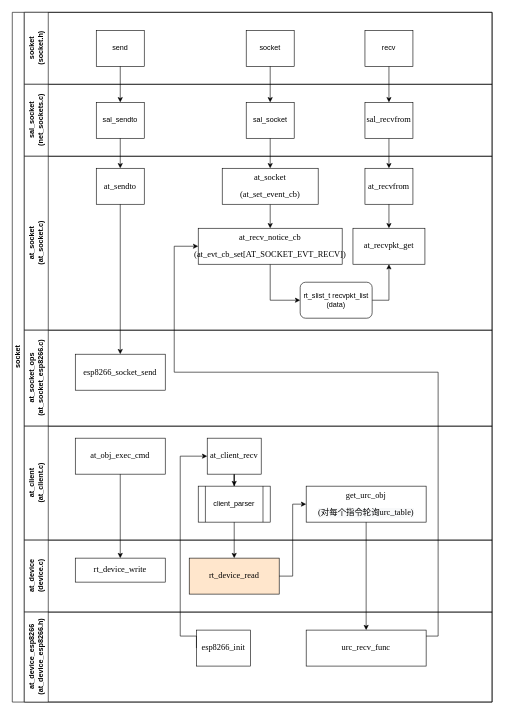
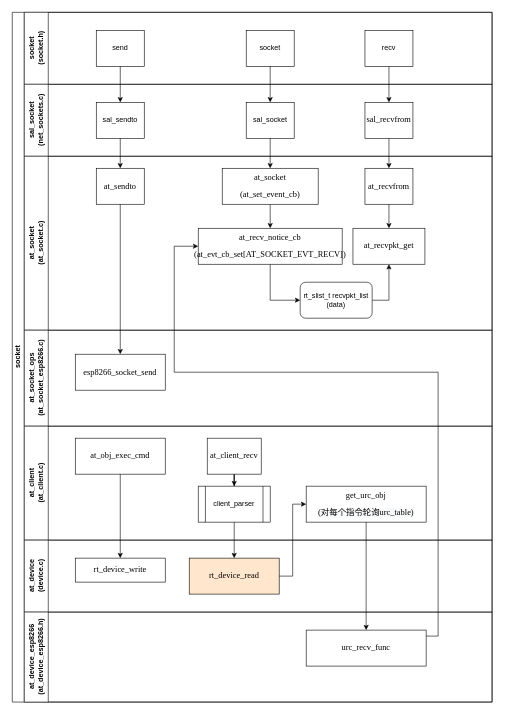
edge "esp8266_init" -> "at_client_recv": removed
node "esp8266_init": removed
